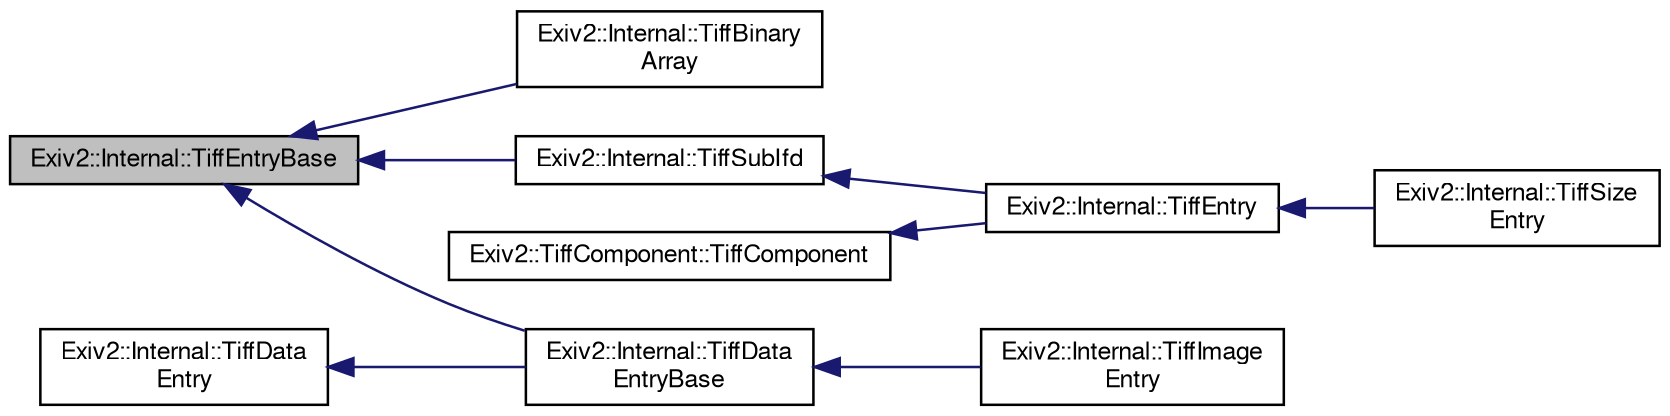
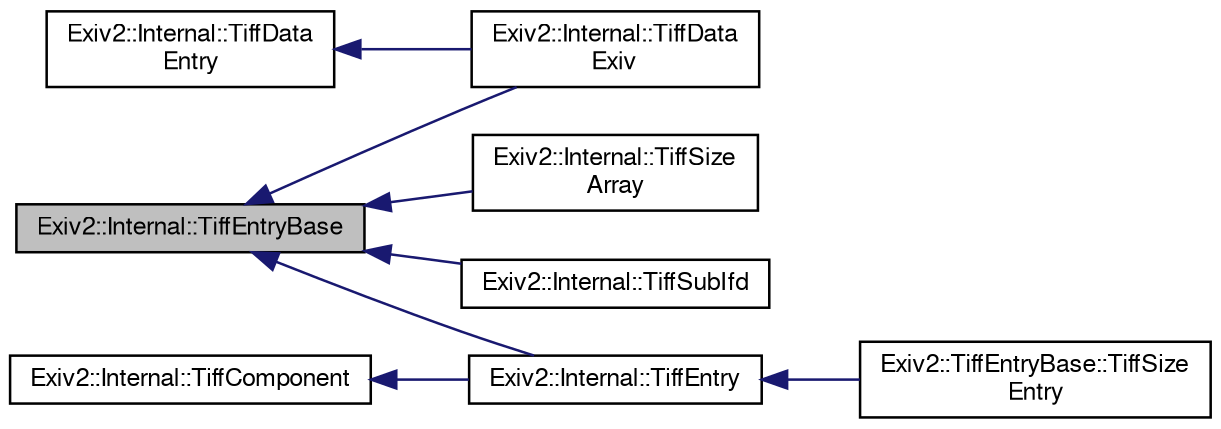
node "Exiv2::Internal::TiffBinary Array": label "Exiv2::Internal::TiffBinary Array" -> "Exiv2::Internal::TiffSize Array"
edge "Exiv2::Internal::TiffEntry" -> "Exiv2::Internal::TiffSubIfd": now "Exiv2::Internal::TiffEntry" -> "Exiv2::Internal::TiffEntryBase"
node "Exiv2::Internal::TiffSize Entry": label "Exiv2::Internal::TiffSize Entry" -> "Exiv2::TiffEntryBase::TiffSize Entry"
node "Exiv2::TiffComponent::TiffComponent": label "Exiv2::TiffComponent::TiffComponent" -> "Exiv2::Internal::TiffComponent"
node "Exiv2::Internal::TiffData EntryBase": label "Exiv2::Internal::TiffData EntryBase" -> "Exiv2::Internal::TiffData Exiv"
node "Exiv2::Internal::TiffImage Entry": removed
